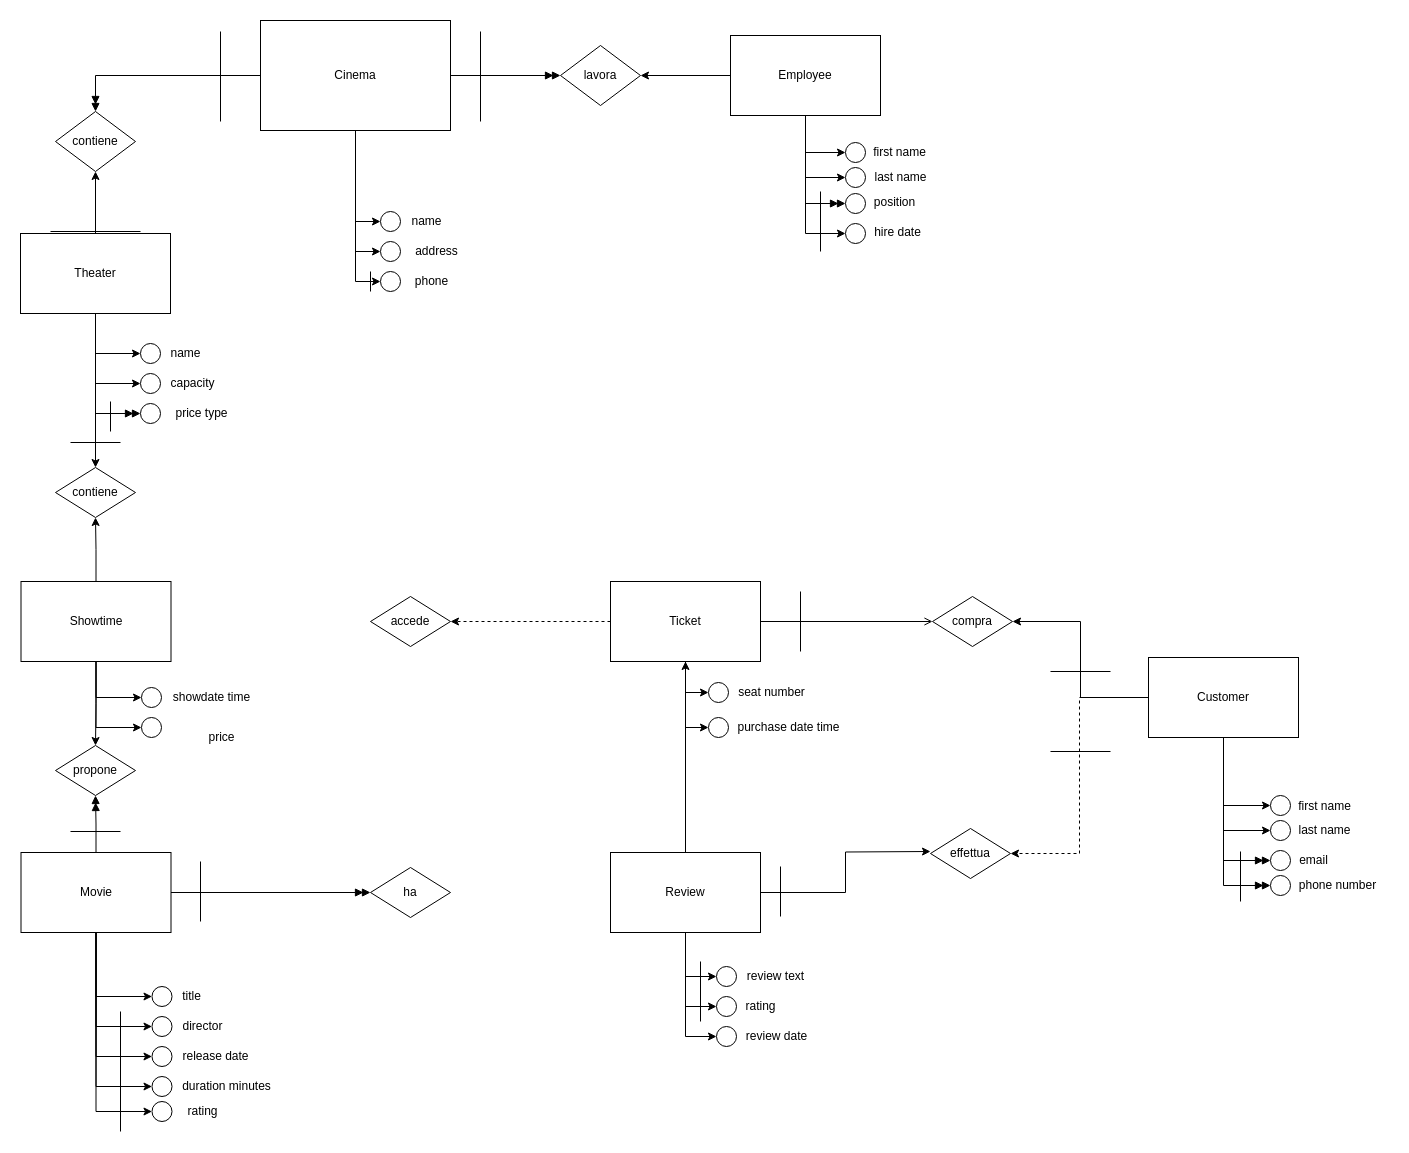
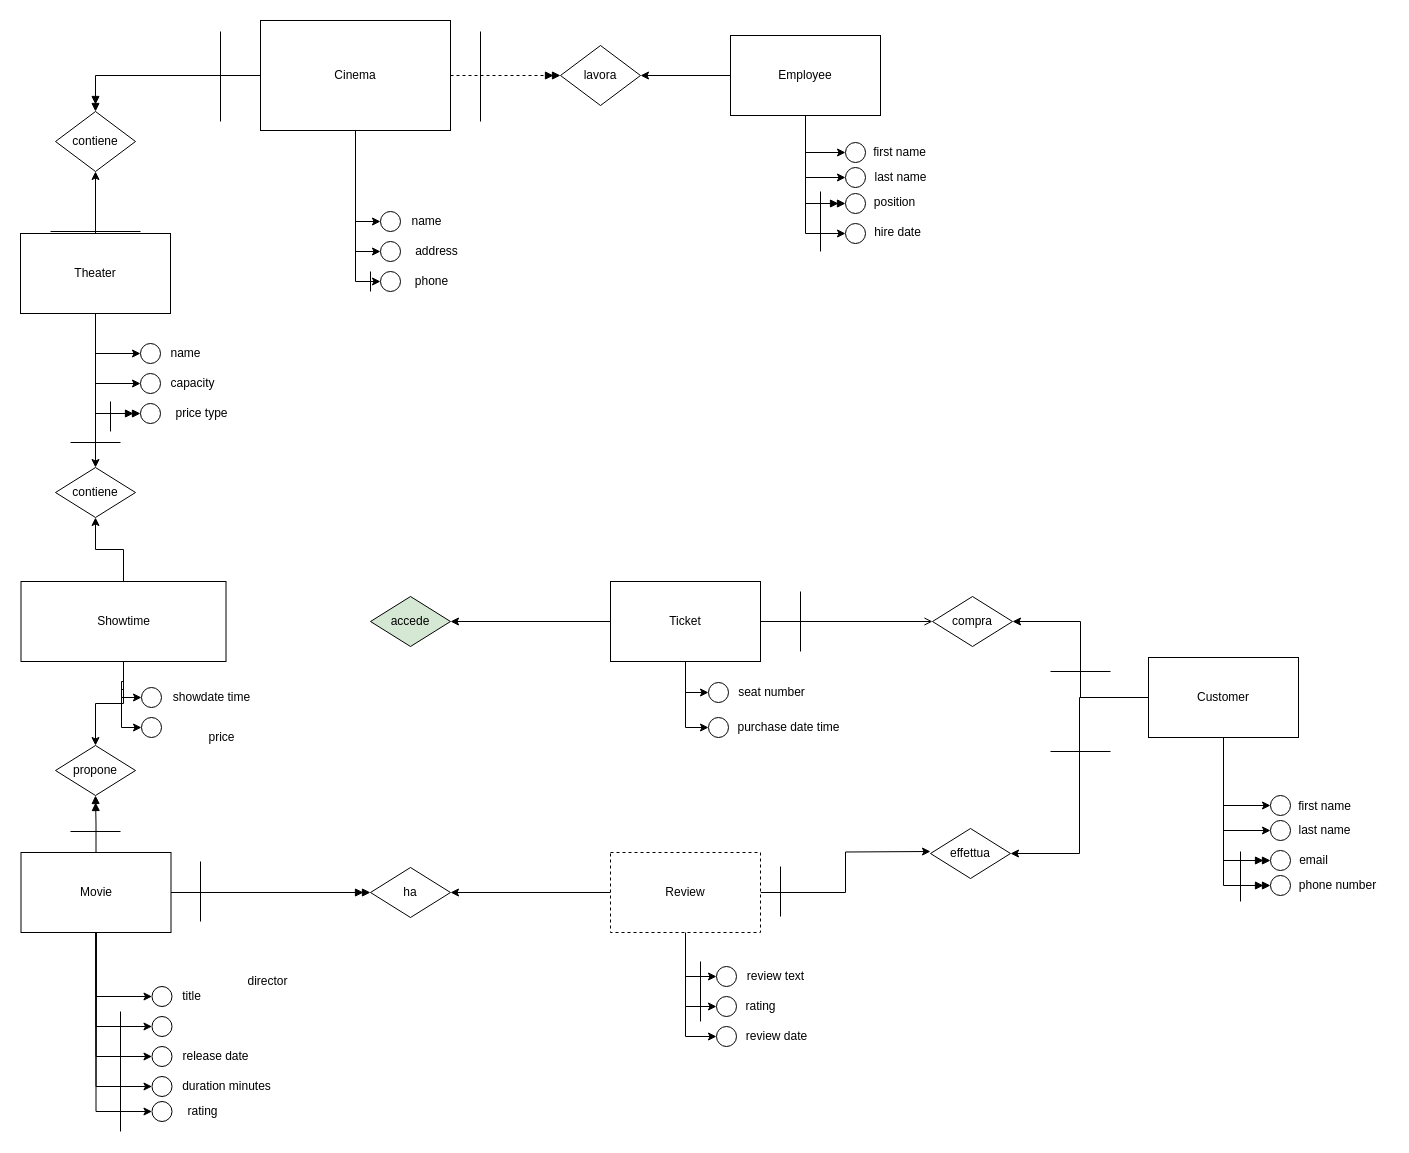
edge "Cinema" -> "lavora": style solid -> dashed
node "Showtime": size 150x80 -> 205x80
node "accede": fillcolor #ffffff -> #d5e8d4
edge "Ticket" -> "accede": style dashed -> solid
edge "Review" -> "Ticket": now "Review" -> "ha"
edge "Customer" -> "effettua": style dashed -> solid
node "Review": style solid -> dashed
node "director": moved (202, 1027) -> (267, 982)
